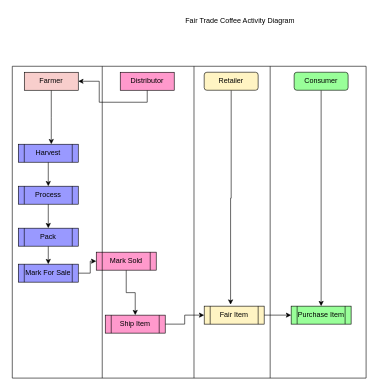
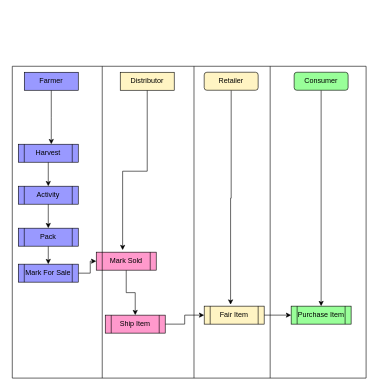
node "Fair Trade Coffee Activity Diagram": removed
node "Farmer": fillcolor #f8cecc -> #9999ff
edge "Distributor" -> "Farmer": now "Distributor" -> "Mark Sold"
node "Distributor": fillcolor #ff99cc -> #fff4c3
node "Process": label "Process" -> "Activity"
